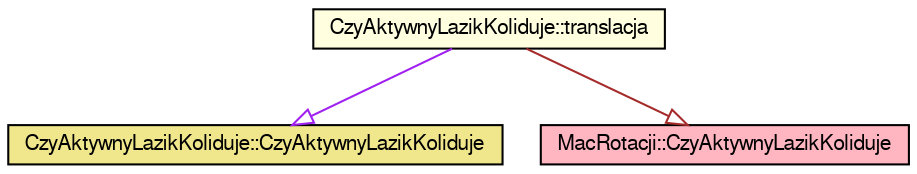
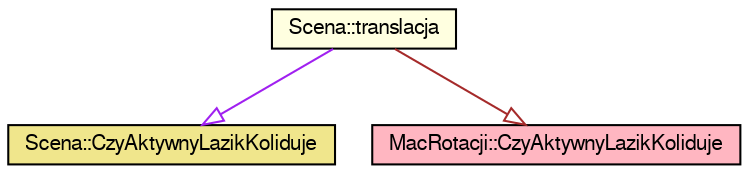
node "CzyAktywnyLazikKoliduje::translacja": label "CzyAktywnyLazikKoliduje::translacja" -> "Scena::translacja"
node "CzyAktywnyLazikKoliduje::CzyAktywnyLazikKoliduje": label "CzyAktywnyLazikKoliduje::CzyAktywnyLazikKoliduje" -> "Scena::CzyAktywnyLazikKoliduje"
